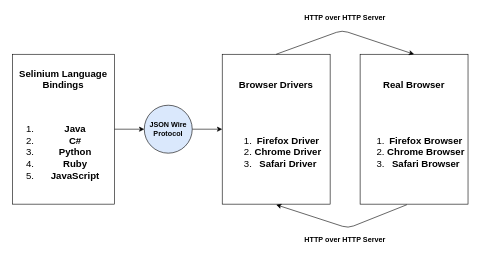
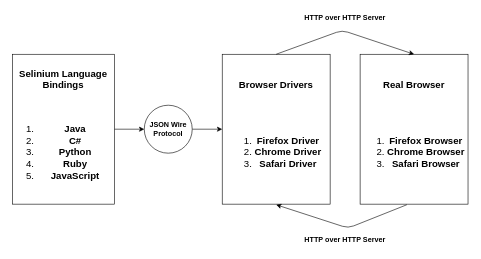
node "JSON Wire Protocol": fillcolor #dae8fc -> #ffffff
